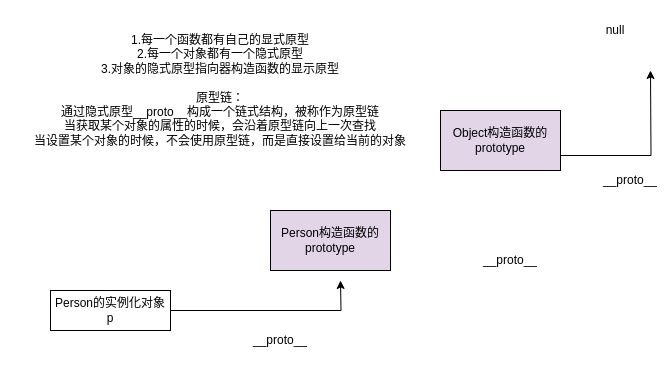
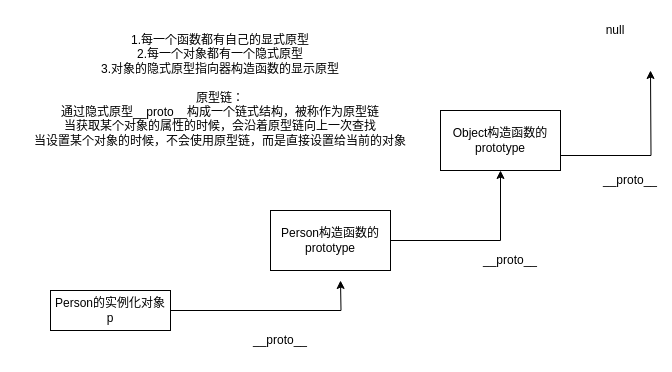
node "Object构造函数的 prototype": fillcolor #e1d5e7 -> #ffffff
node "Person构造函数的 prototype": fillcolor #e1d5e7 -> #ffffff
edge "Person构造函数的 prototype" -> "Object构造函数的 prototype": added
